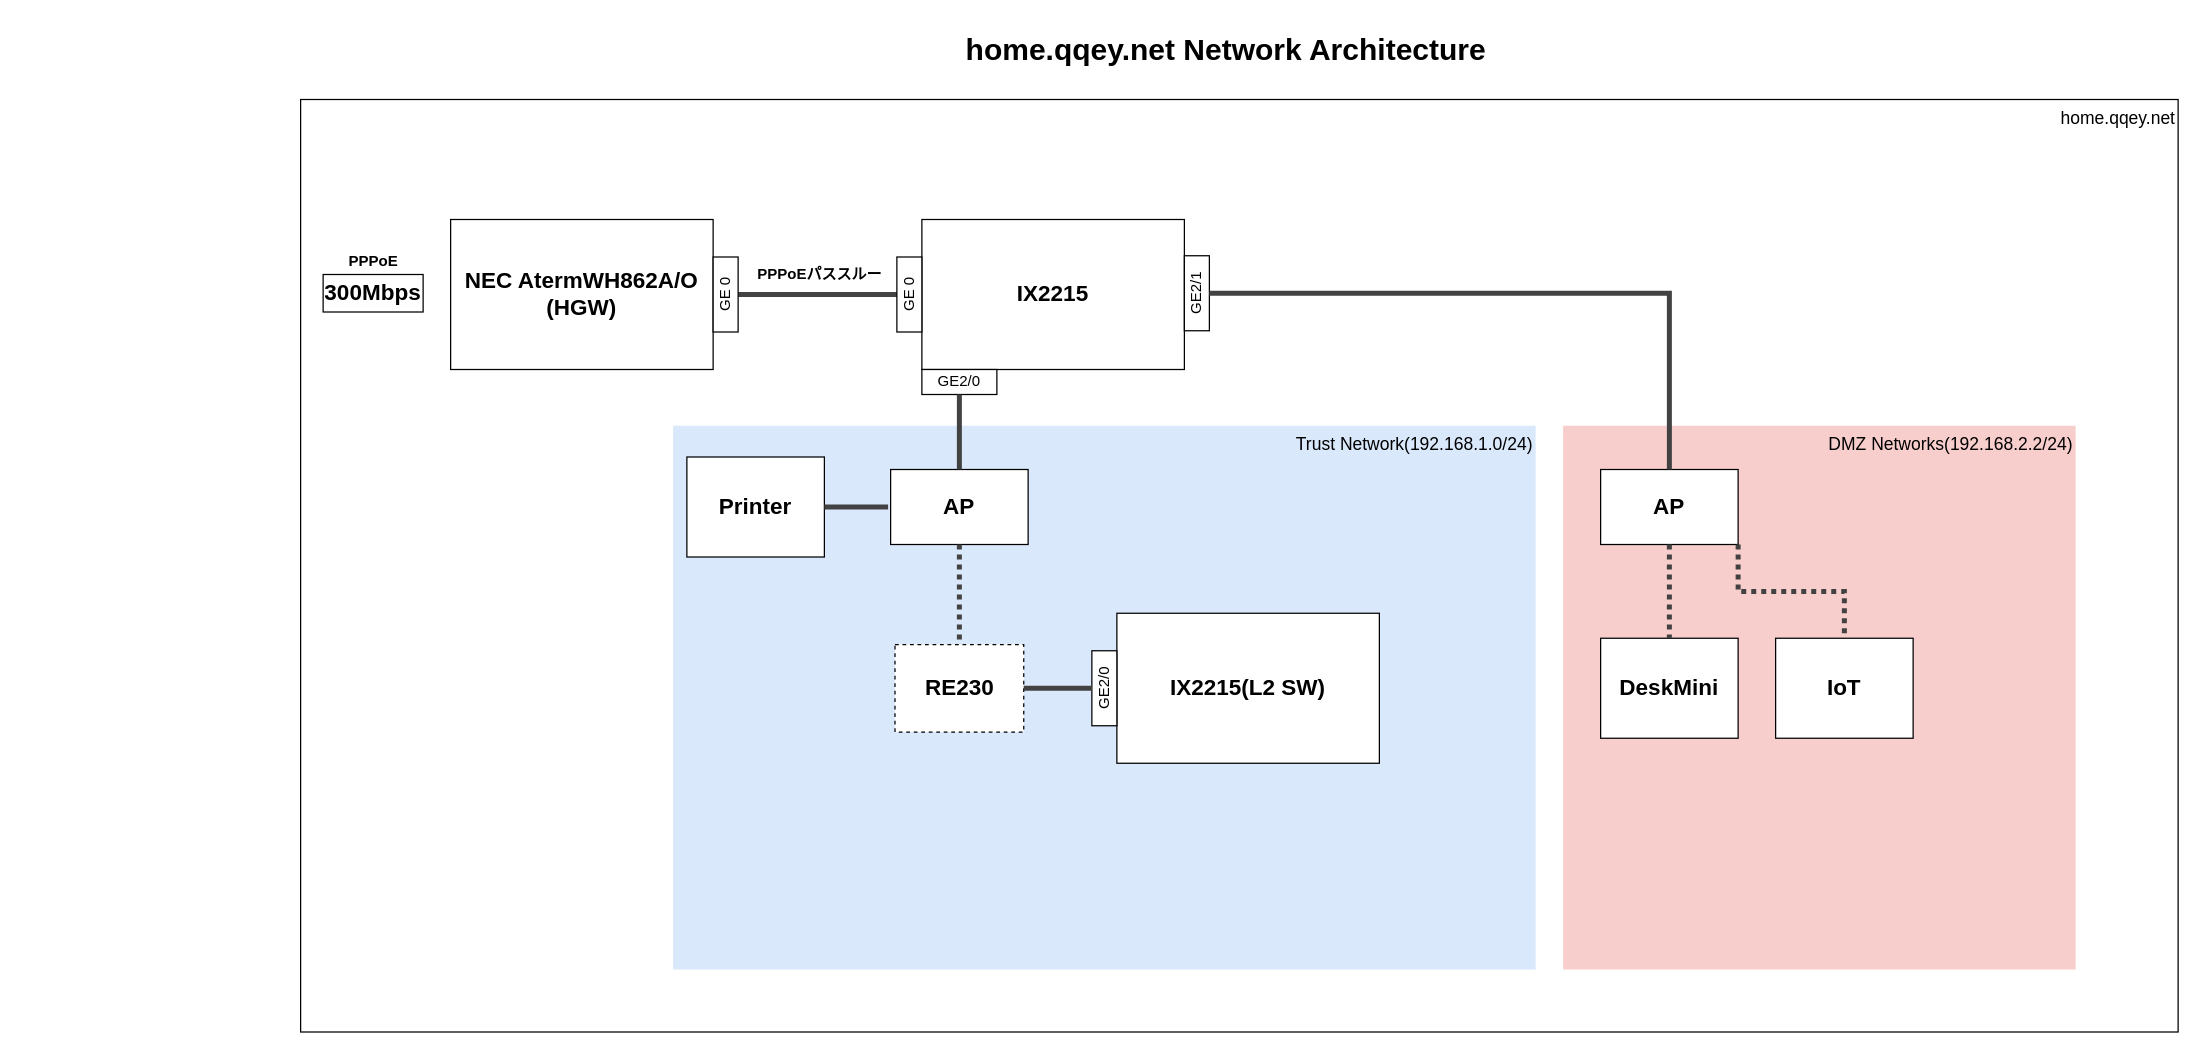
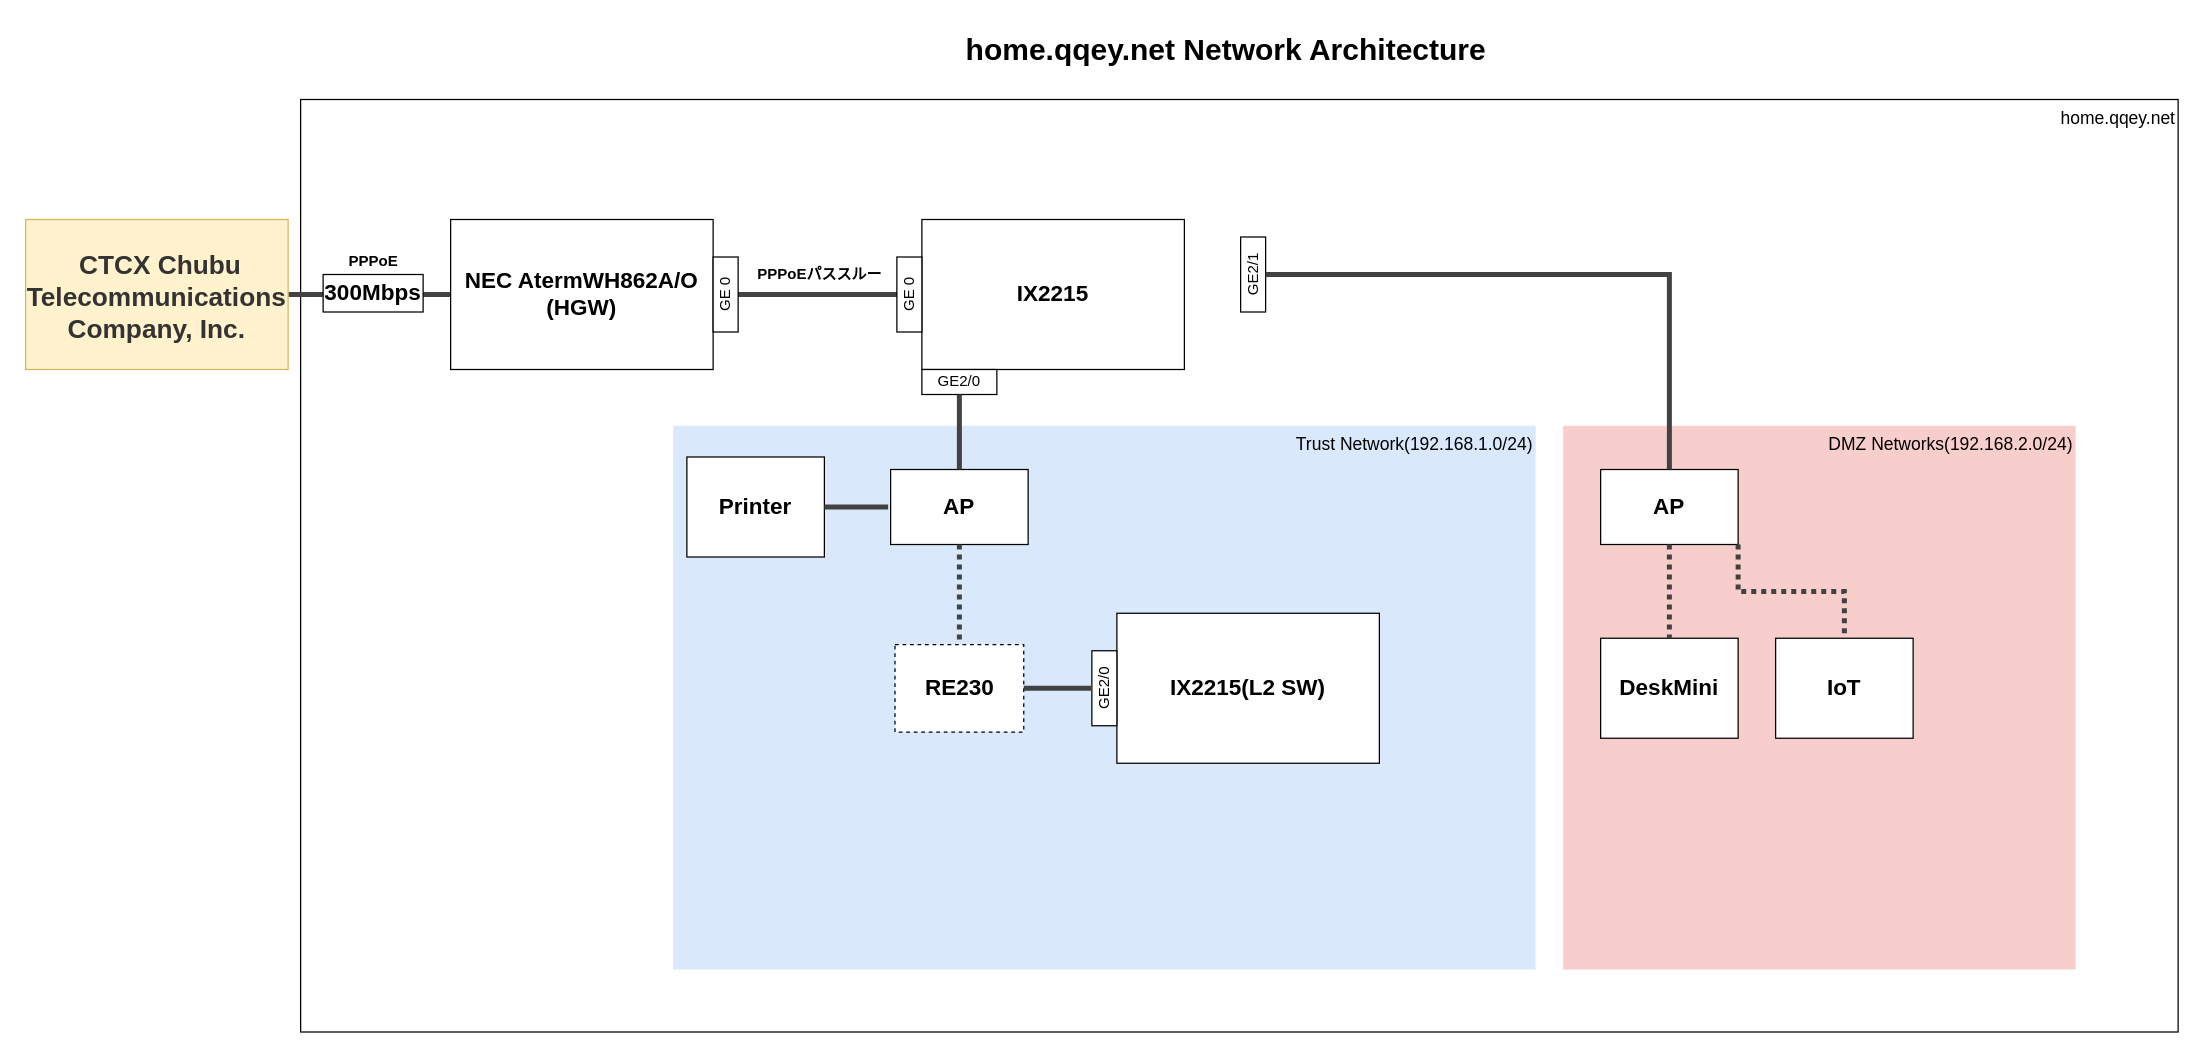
node "GE2/1": moved (1197, 293) -> (1253, 274)
node "CTCX Chubu Telecommunications Company, Inc.": added
edge "CTCX Chubu Telecommunications Company, Inc." -- "NEC AtermWH862A/O (HGW)": added
node "DMZ Networks(192.168.2.2/24)": label "DMZ Networks(192.168.2.2/24)" -> "DMZ Networks(192.168.2.0/24)"
